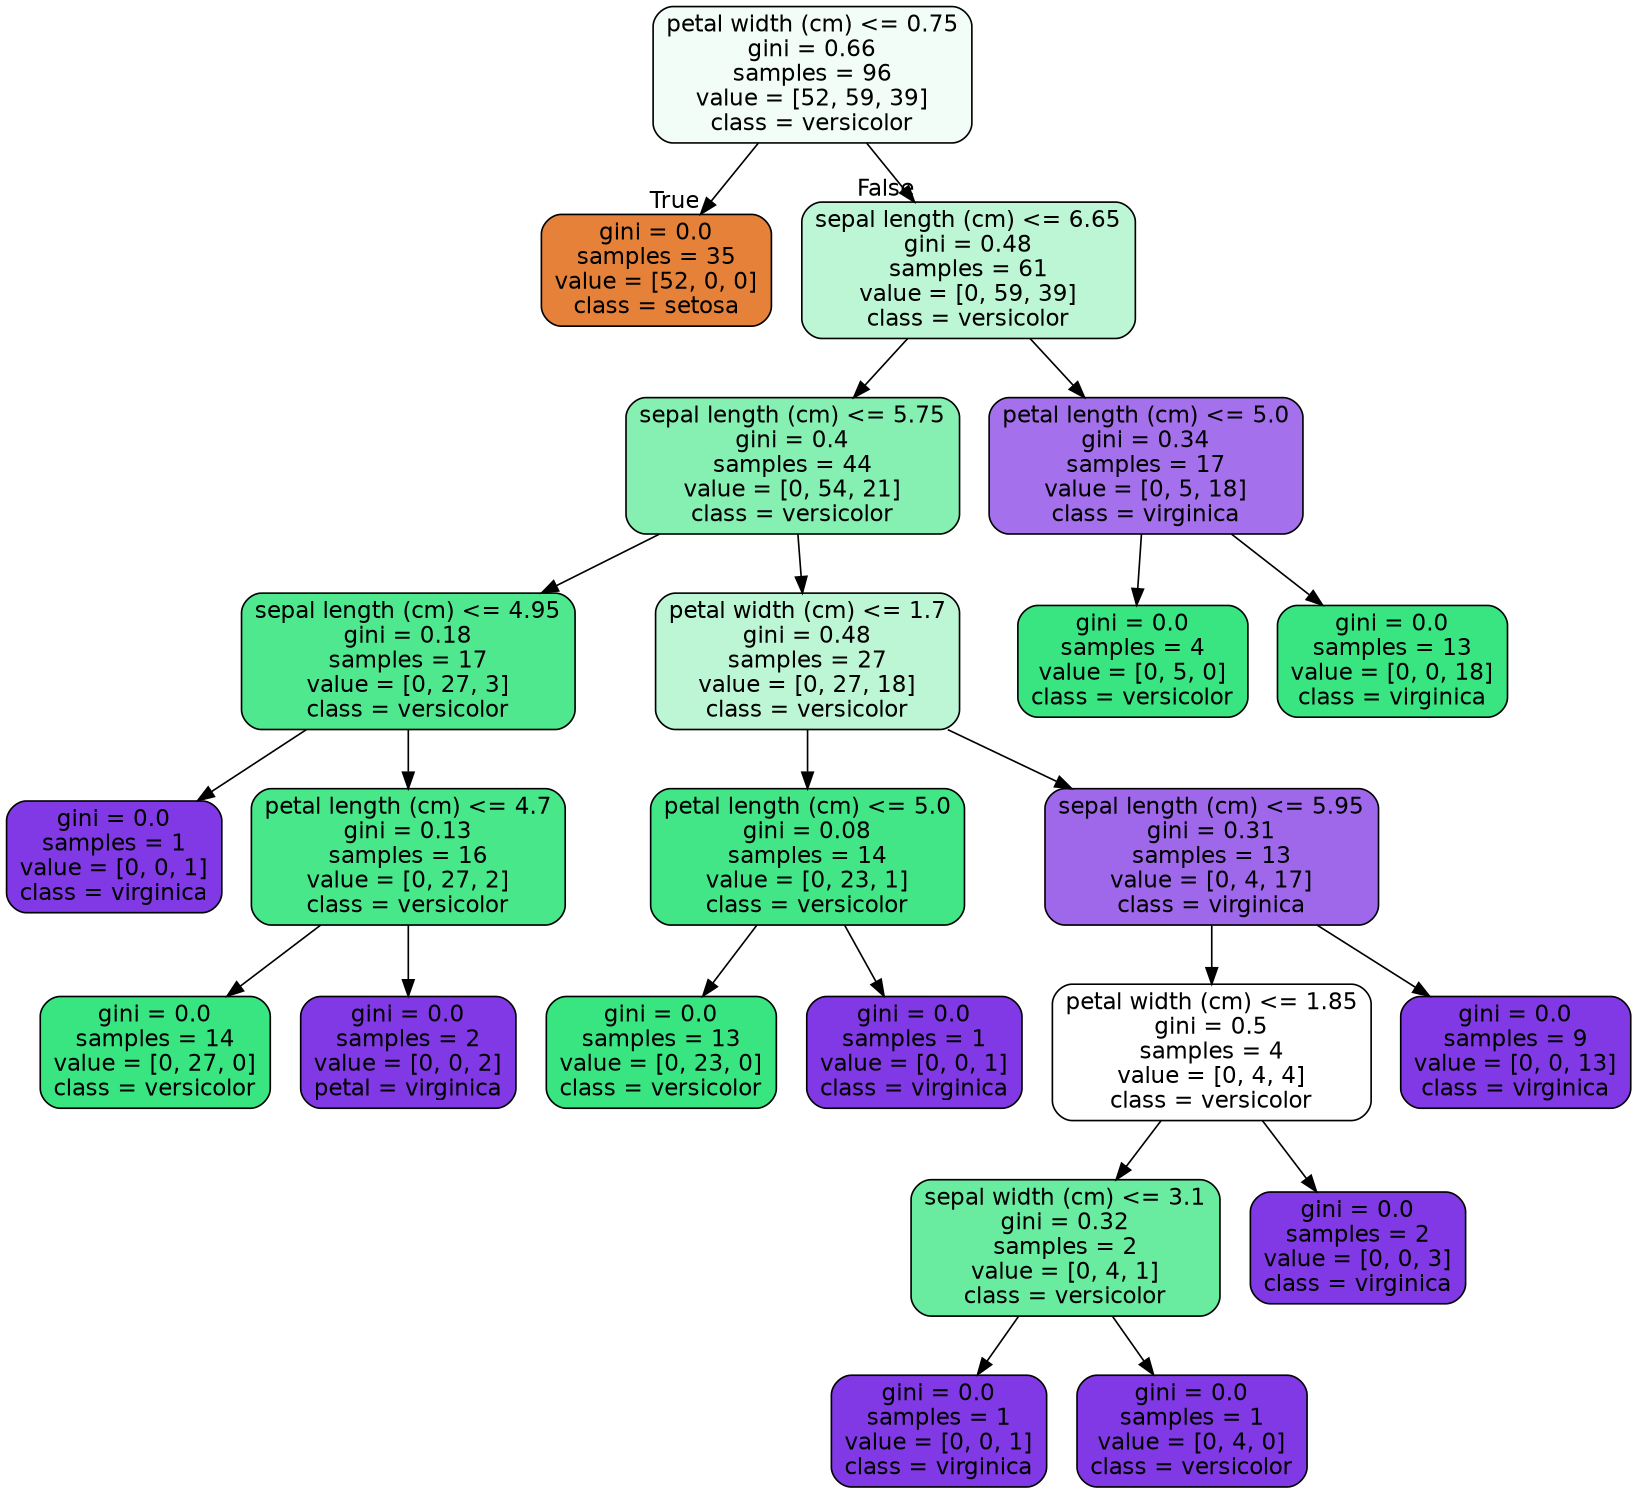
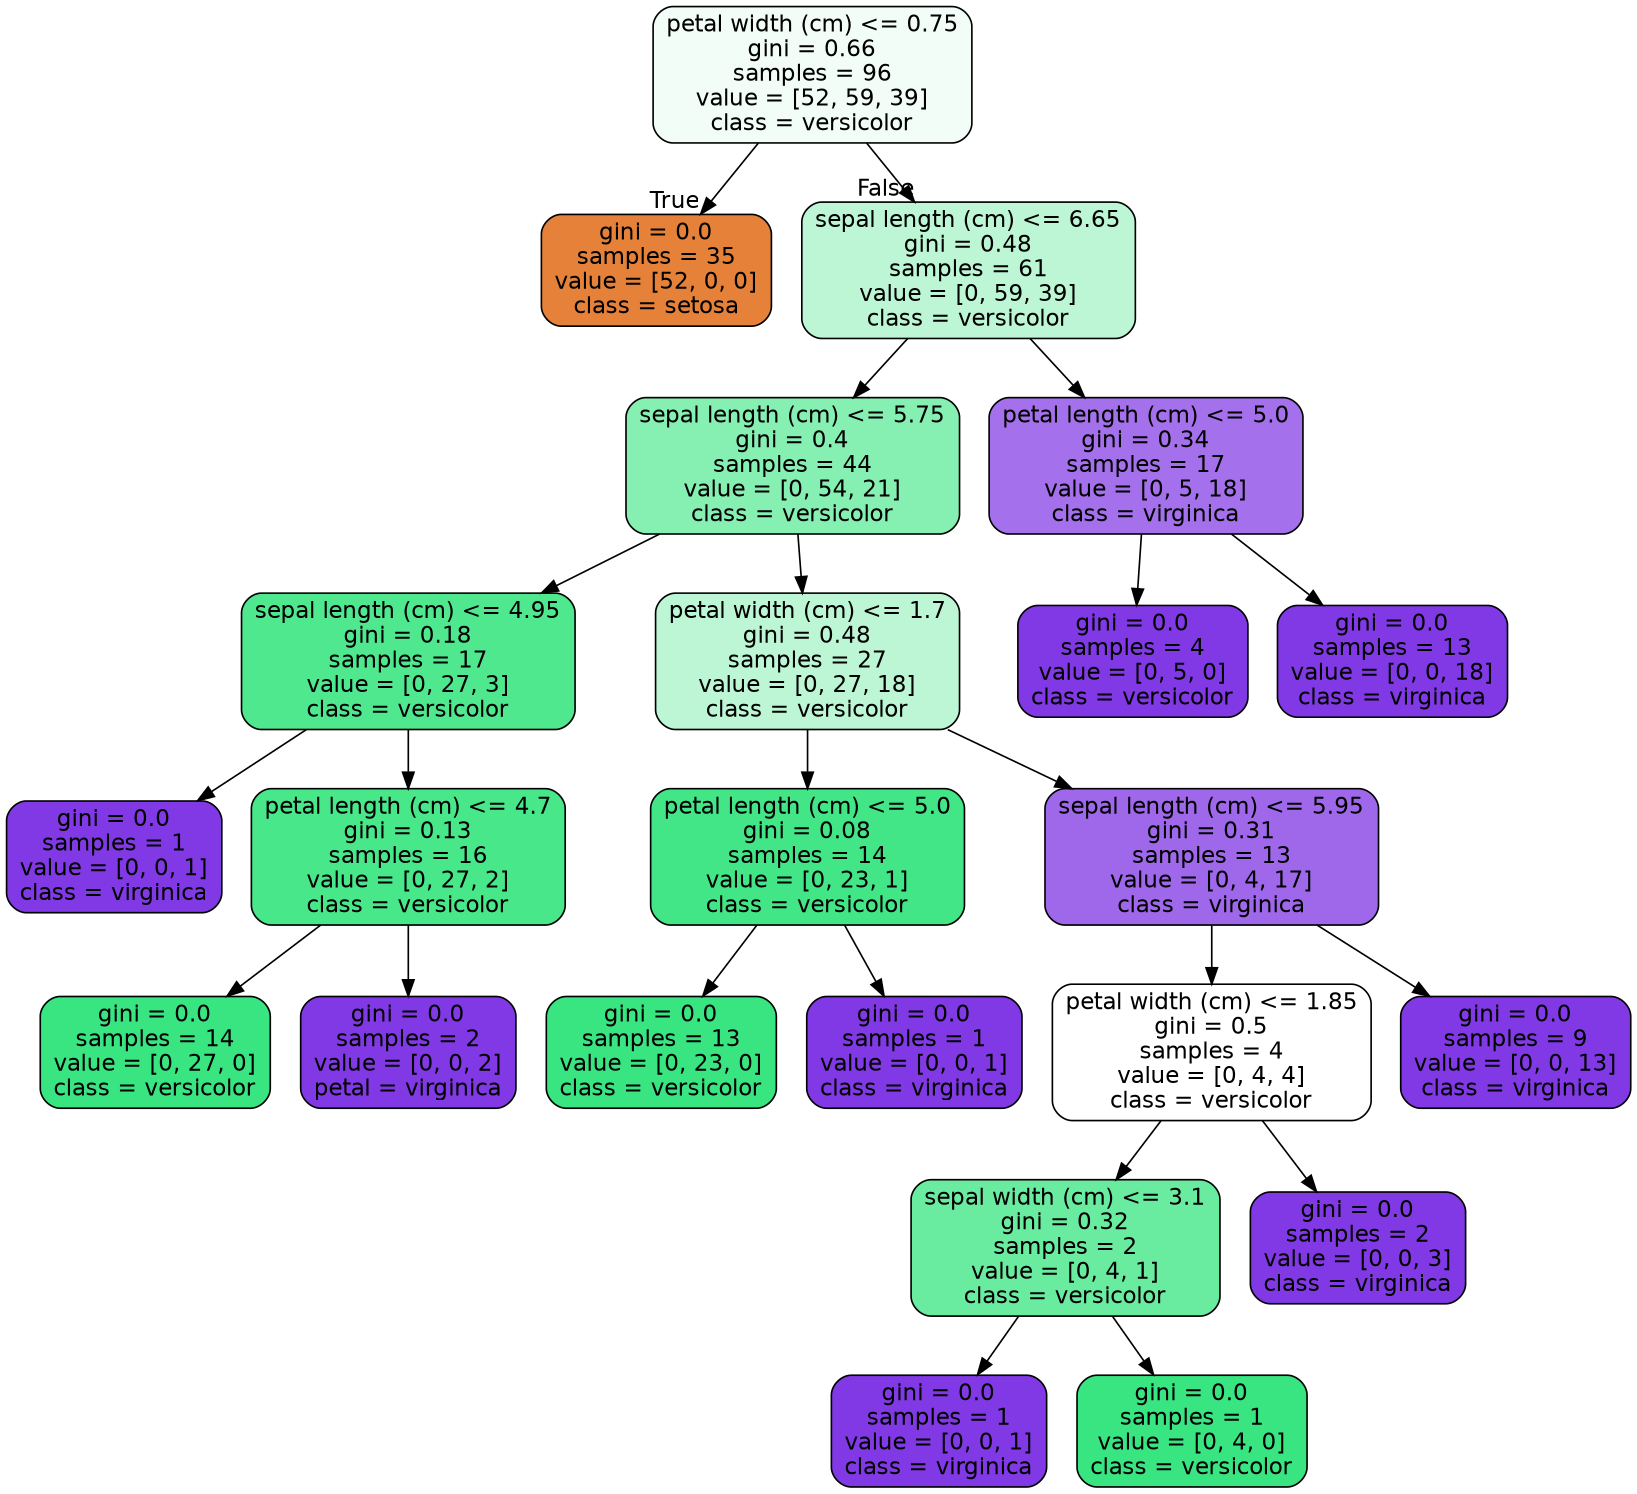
node "gini = 0.0 samples = 4 value = [0, 5, 0] class = versicolor": fillcolor #39e581 -> #8139e5
node "gini = 0.0 samples = 13 value = [0, 0, 18] class = virginica": fillcolor #39e581 -> #8139e5
node "gini = 0.0 samples = 1 value = [0, 4, 0] class = versicolor": fillcolor #8139e5 -> #39e581
